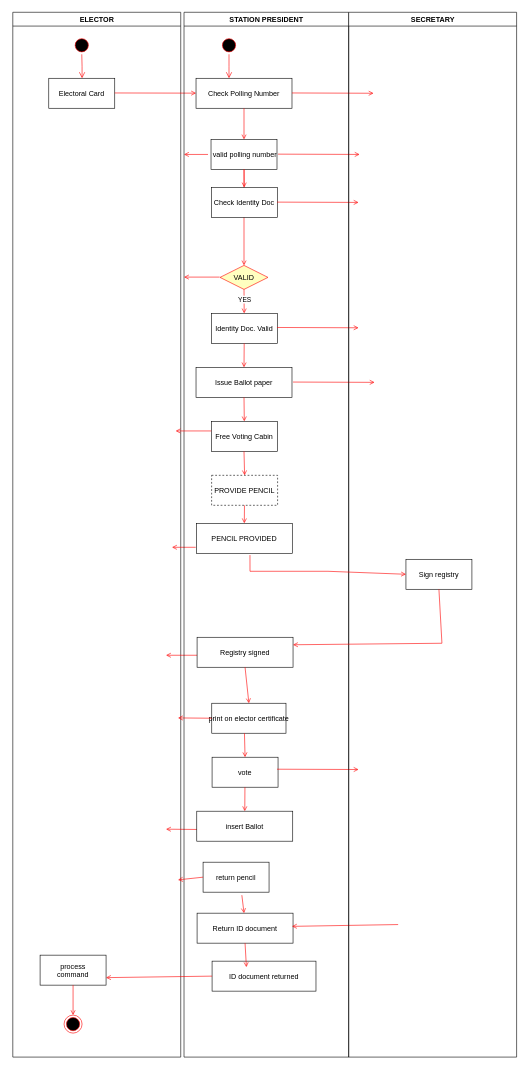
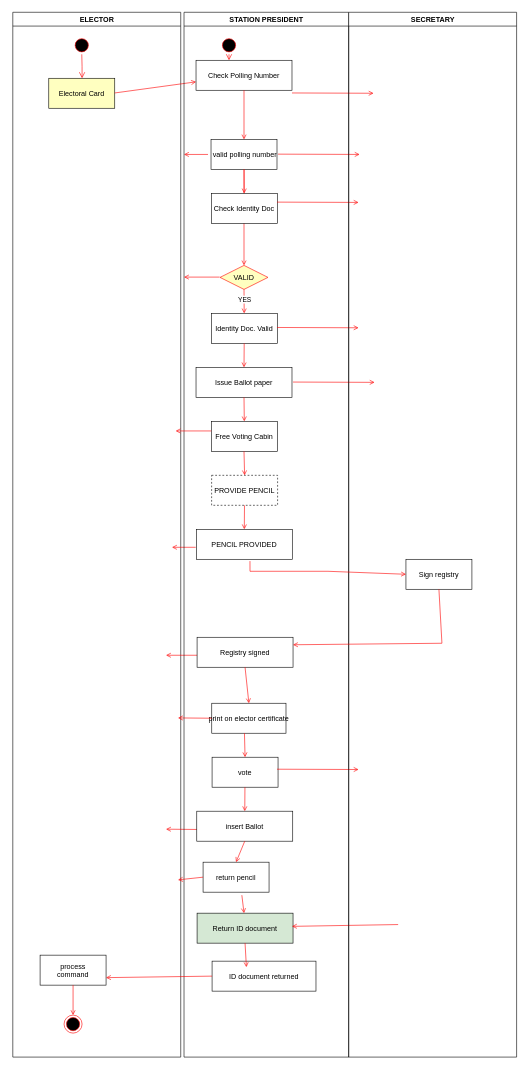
node "Electoral Card": fillcolor #ffffff -> #ffffc0
node "Check Polling Number": moved (244, 93) -> (244, 75)
node "Check Identity Doc": moved (244, 203) -> (244, 209)
node "PENCIL PROVIDED": moved (244, 539) -> (244, 545)
edge "insert Ballot" -> "return pencil": added
node "Return ID document": fillcolor #ffffff -> #d5e8d4
